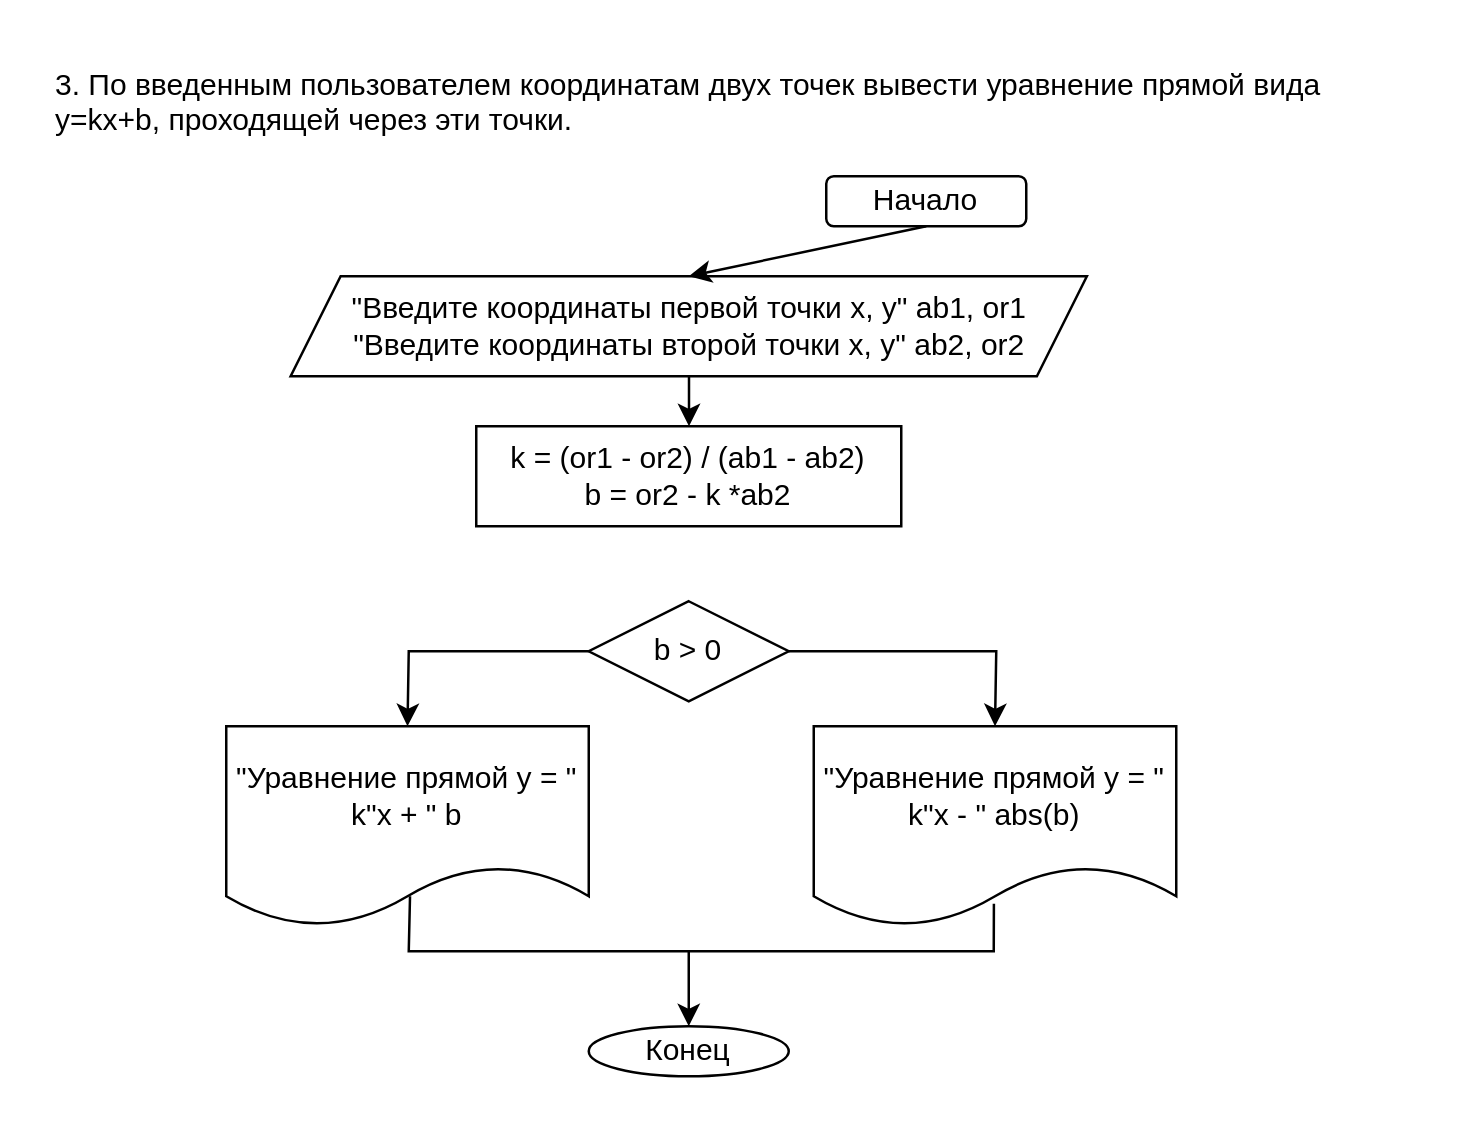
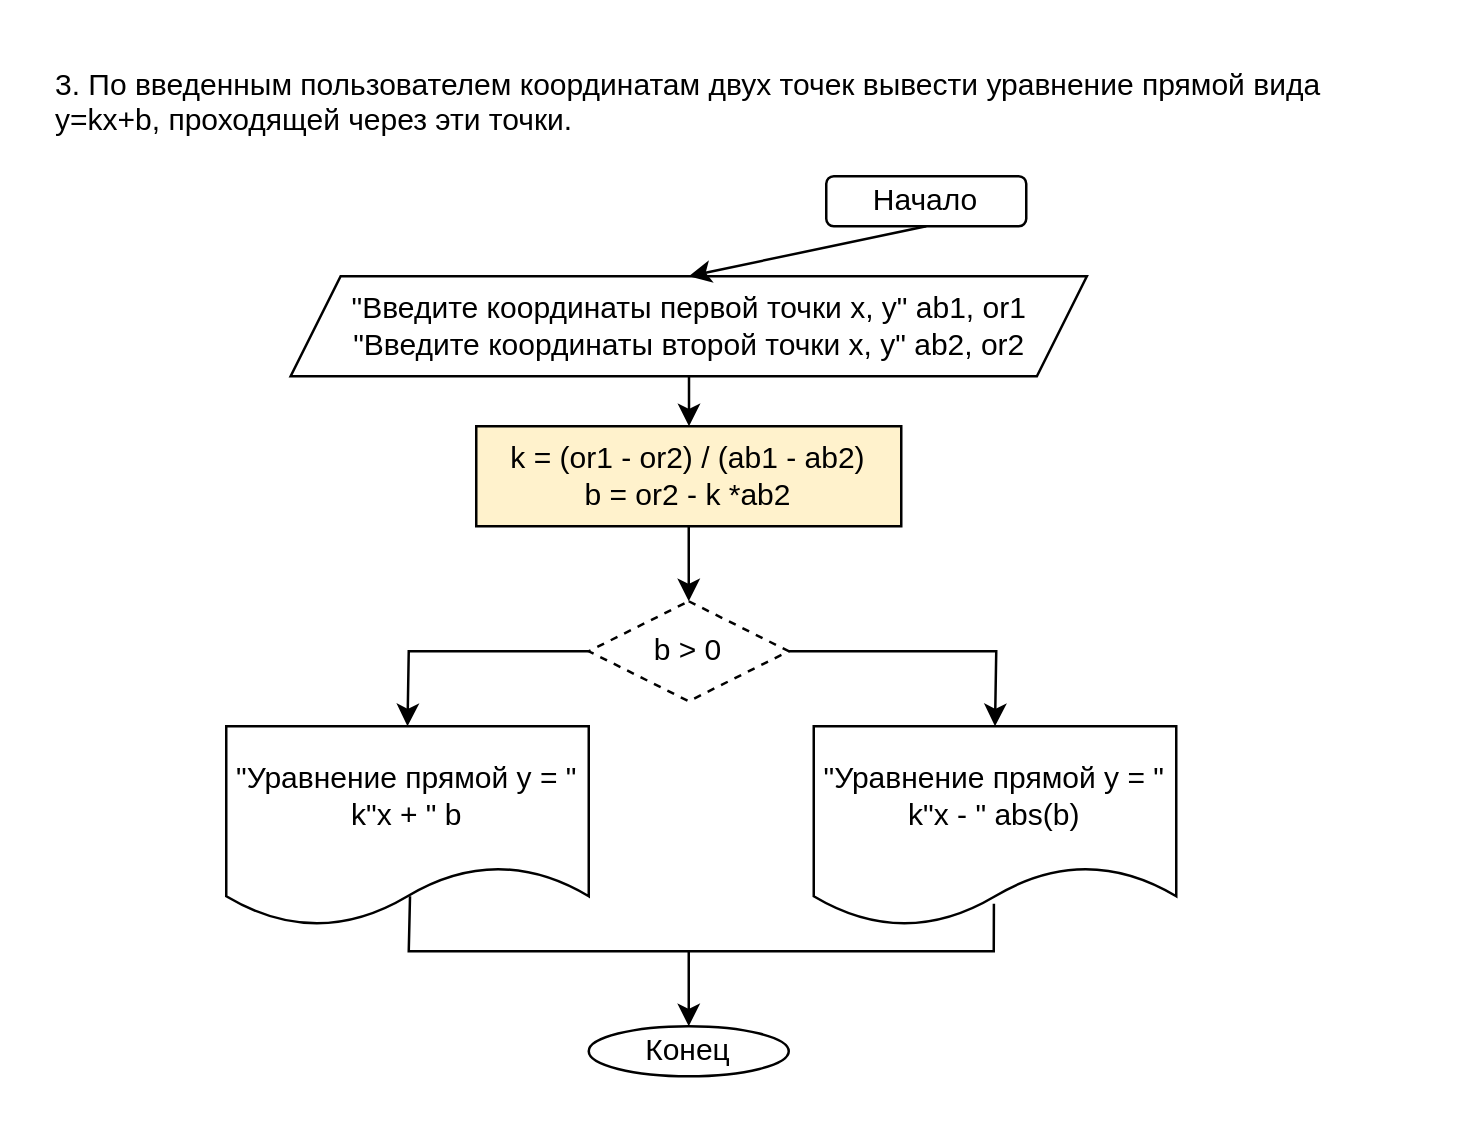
node "k = (or1 - or2) / (ab1 - ab2)b = or2 - k *ab2": fillcolor #ffffff -> #fff2cc
edge "k = (or1 - or2) / (ab1 - ab2)b = or2 - k *ab2" -> "b > 0": added
node "b > 0": style solid -> dashed
